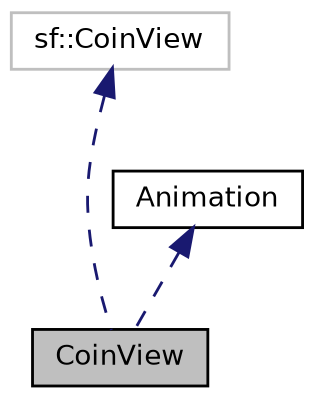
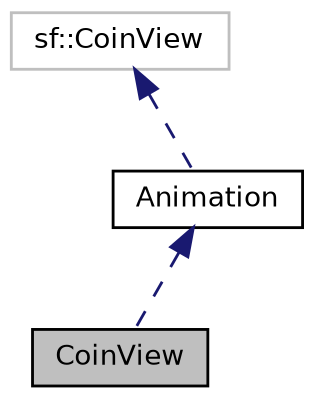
edge "CoinView" -> "sf::CoinView": now "Animation" -> "sf::CoinView"
